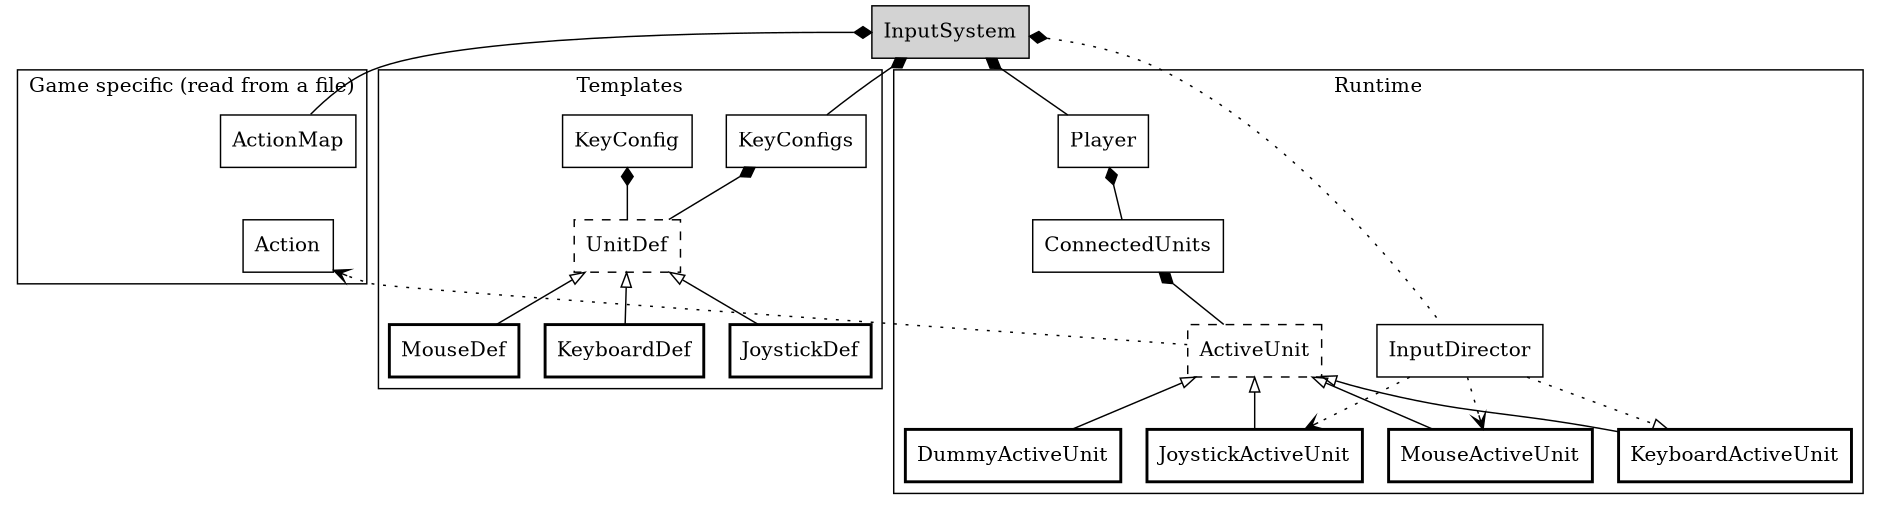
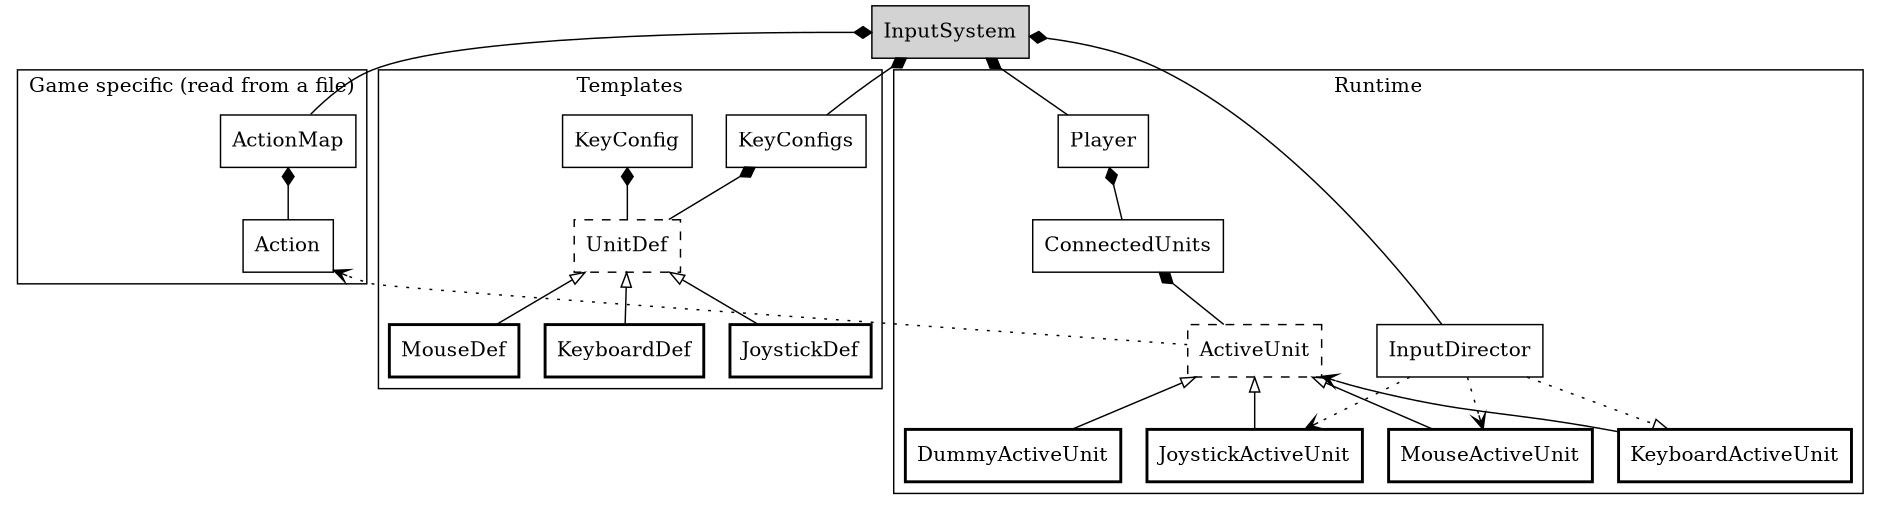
edge "InputSystem" -- "InputDirector": style dotted -> solid
edge "ActionMap" -- "Action": added
edge "KeyboardActiveUnit" -> "ActiveUnit": arrowhead onormal -> vee
